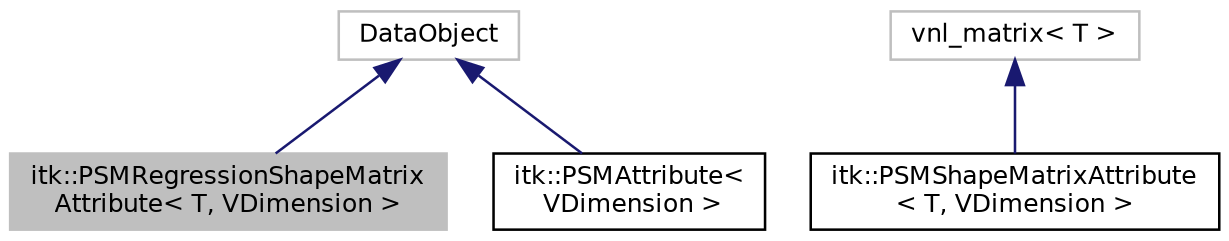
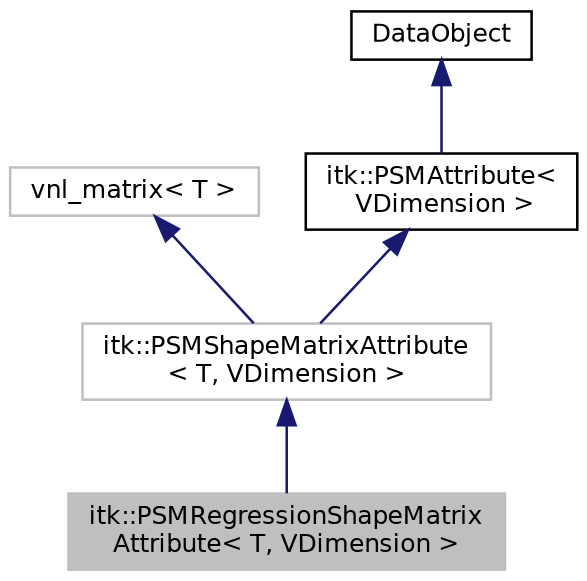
node "DataObject": color grey75 -> black
edge "itk::PSMRegressionShapeMatrix Attribute< T, VDimension >" -> "DataObject": now "itk::PSMRegressionShapeMatrix Attribute< T, VDimension >" -> "itk::PSMShapeMatrixAttribute < T, VDimension >"
node "itk::PSMShapeMatrixAttribute < T, VDimension >": color black -> grey75
edge "itk::PSMShapeMatrixAttribute < T, VDimension >" -> "itk::PSMAttribute< VDimension >": added
